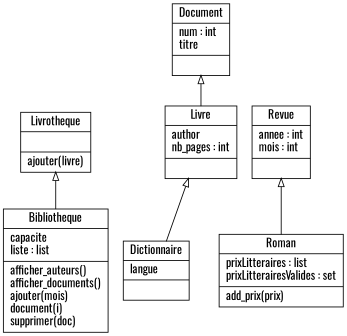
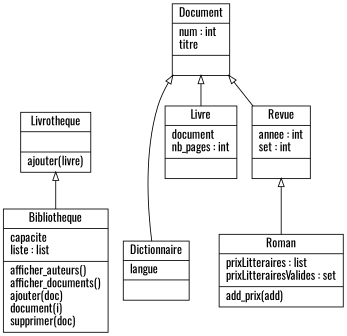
edge "Revue" -> "Document": added
node "Livre": text "author" -> "document"
node "Revue": text "mois : int" -> "set : int"
edge "Dictionnaire" -> "Livre": now "Dictionnaire" -> "Document"
node "Bibliotheque": text "ajouter(mois)" -> "ajouter(doc)"
node "Roman": text "add_prix(prix)" -> "add_prix(add)"
